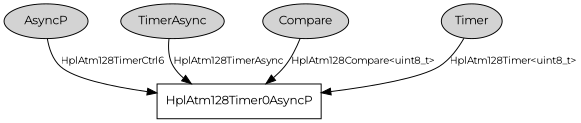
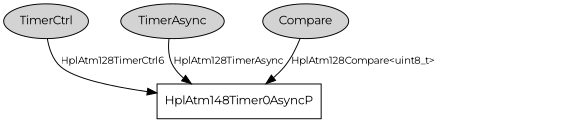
node "AsyncP": label "AsyncP" -> "TimerCtrl"
node "Timer": removed
node "HplAtm128Timer0AsyncP": label "HplAtm128Timer0AsyncP" -> "HplAtm148Timer0AsyncP"
